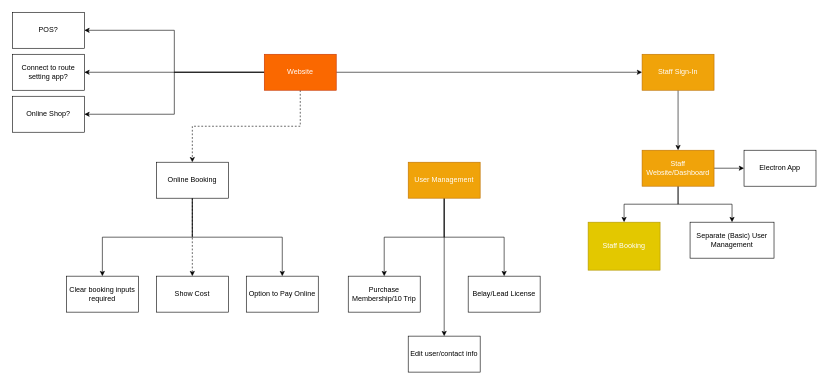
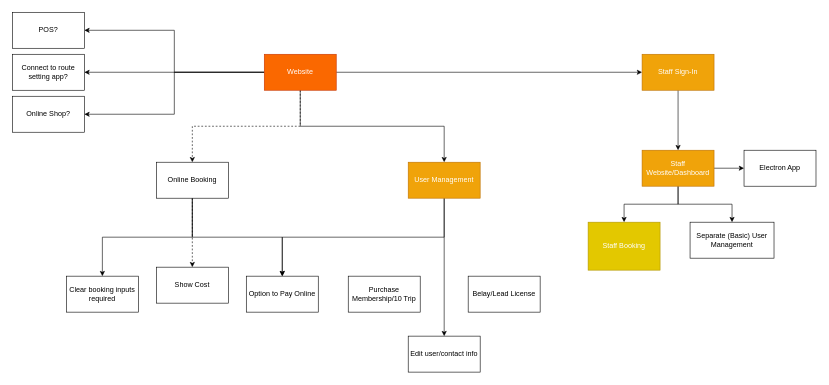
edge "Website" -> "User Management": added
edge "User Management" -> "Belay/Lead License": removed
edge "User Management" -> "Purchase Membership/10 Trip": now "User Management" -> "Option to Pay Online"
node "Show Cost": moved (192, 294) -> (192, 285)
